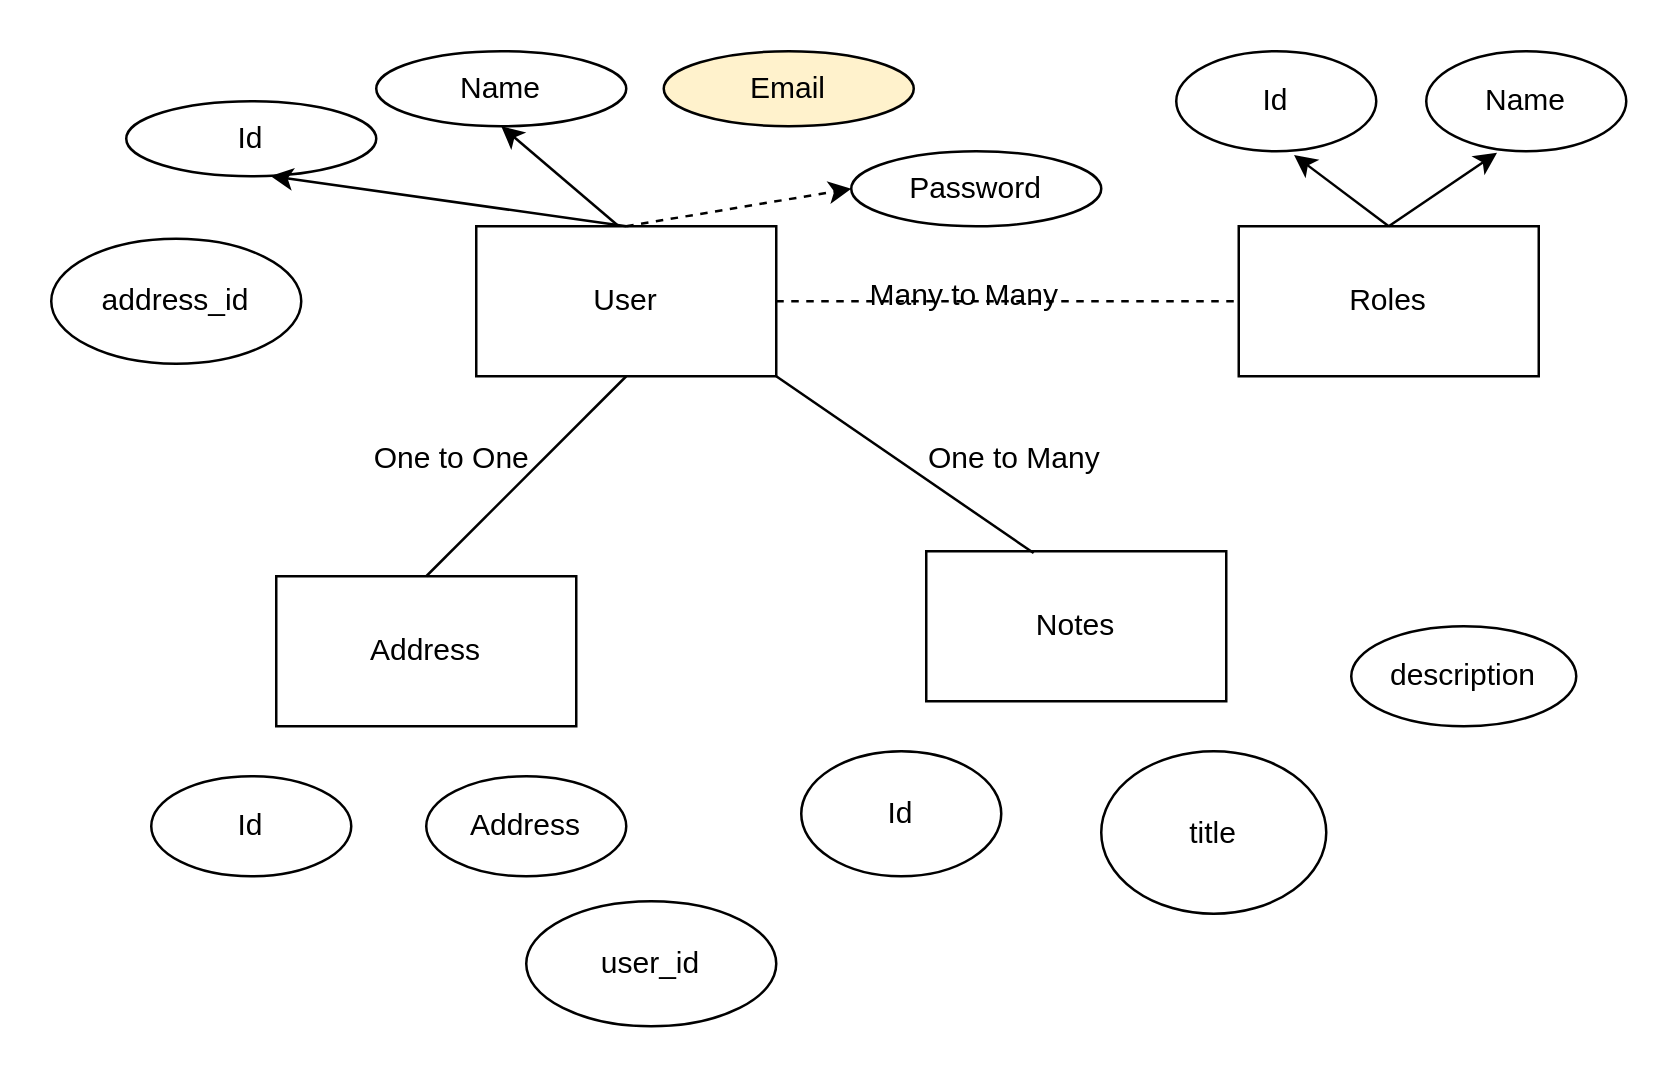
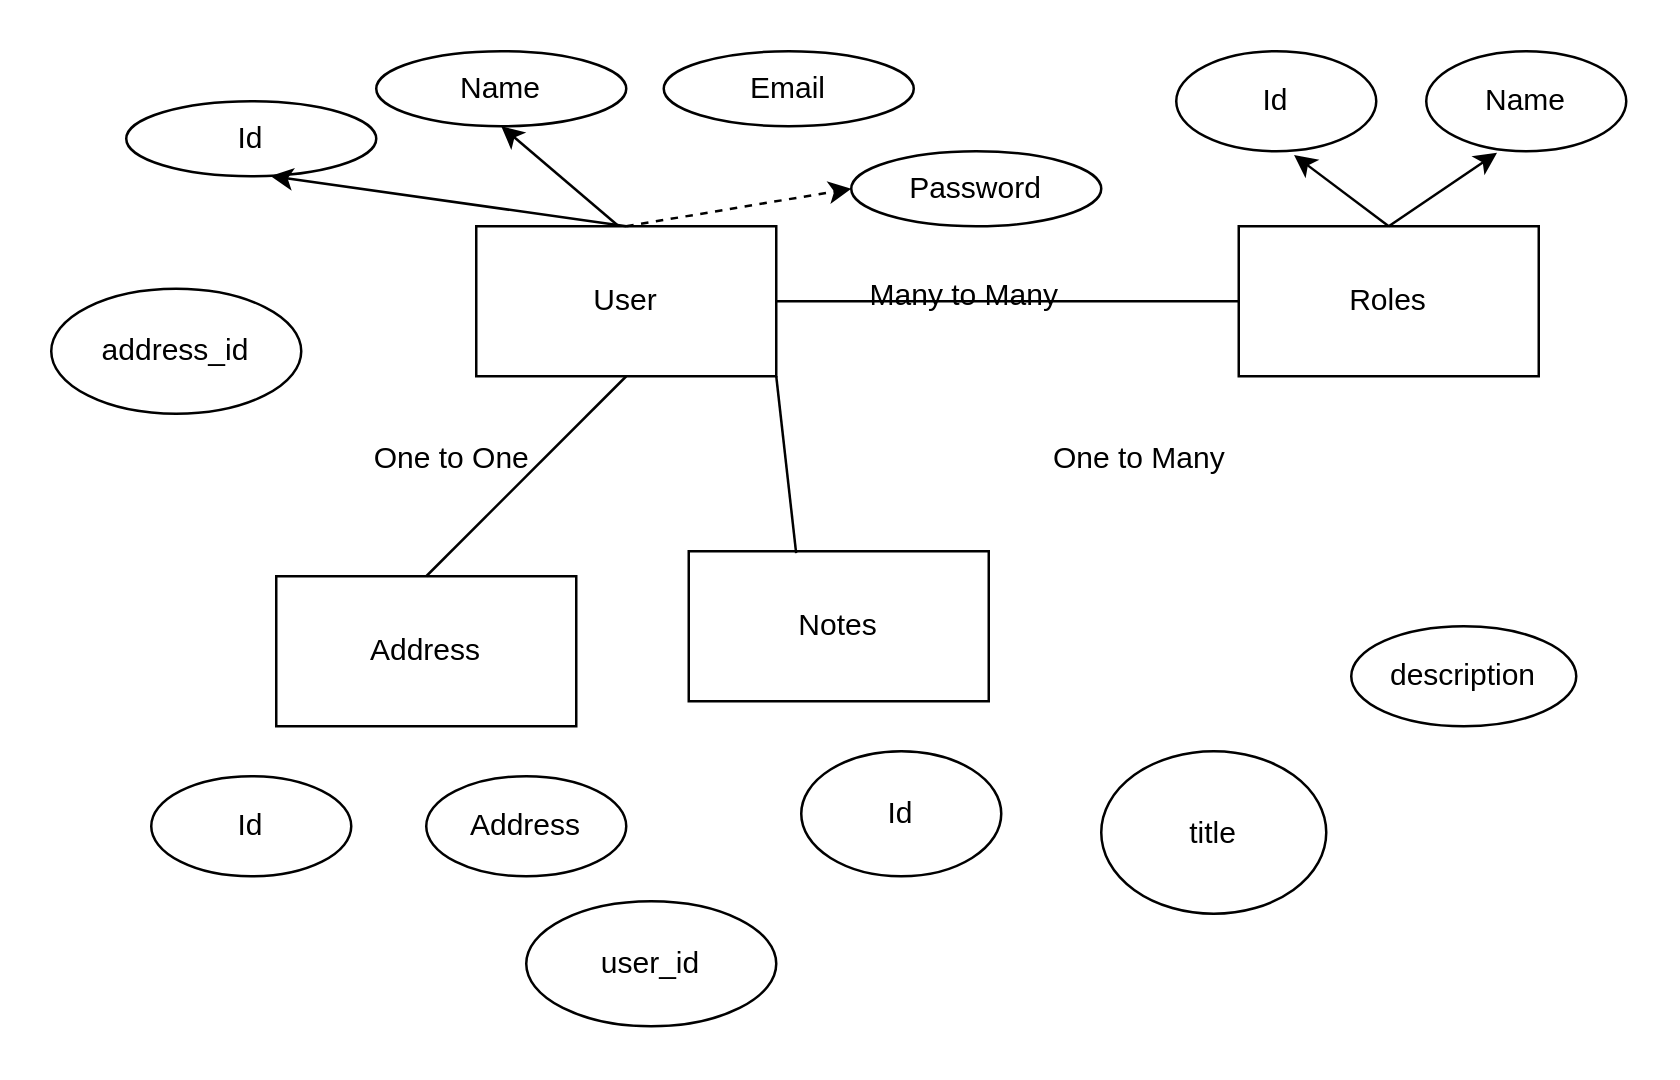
node "Email": fillcolor #fff2cc -> #ffffff
node "address_id": moved (176, 301) -> (176, 351)
edge "User" -- "Roles": style dashed -> solid
node "One to Many": moved (1014, 459) -> (1139, 459)
node "Notes": moved (1076, 626) -> (839, 626)
